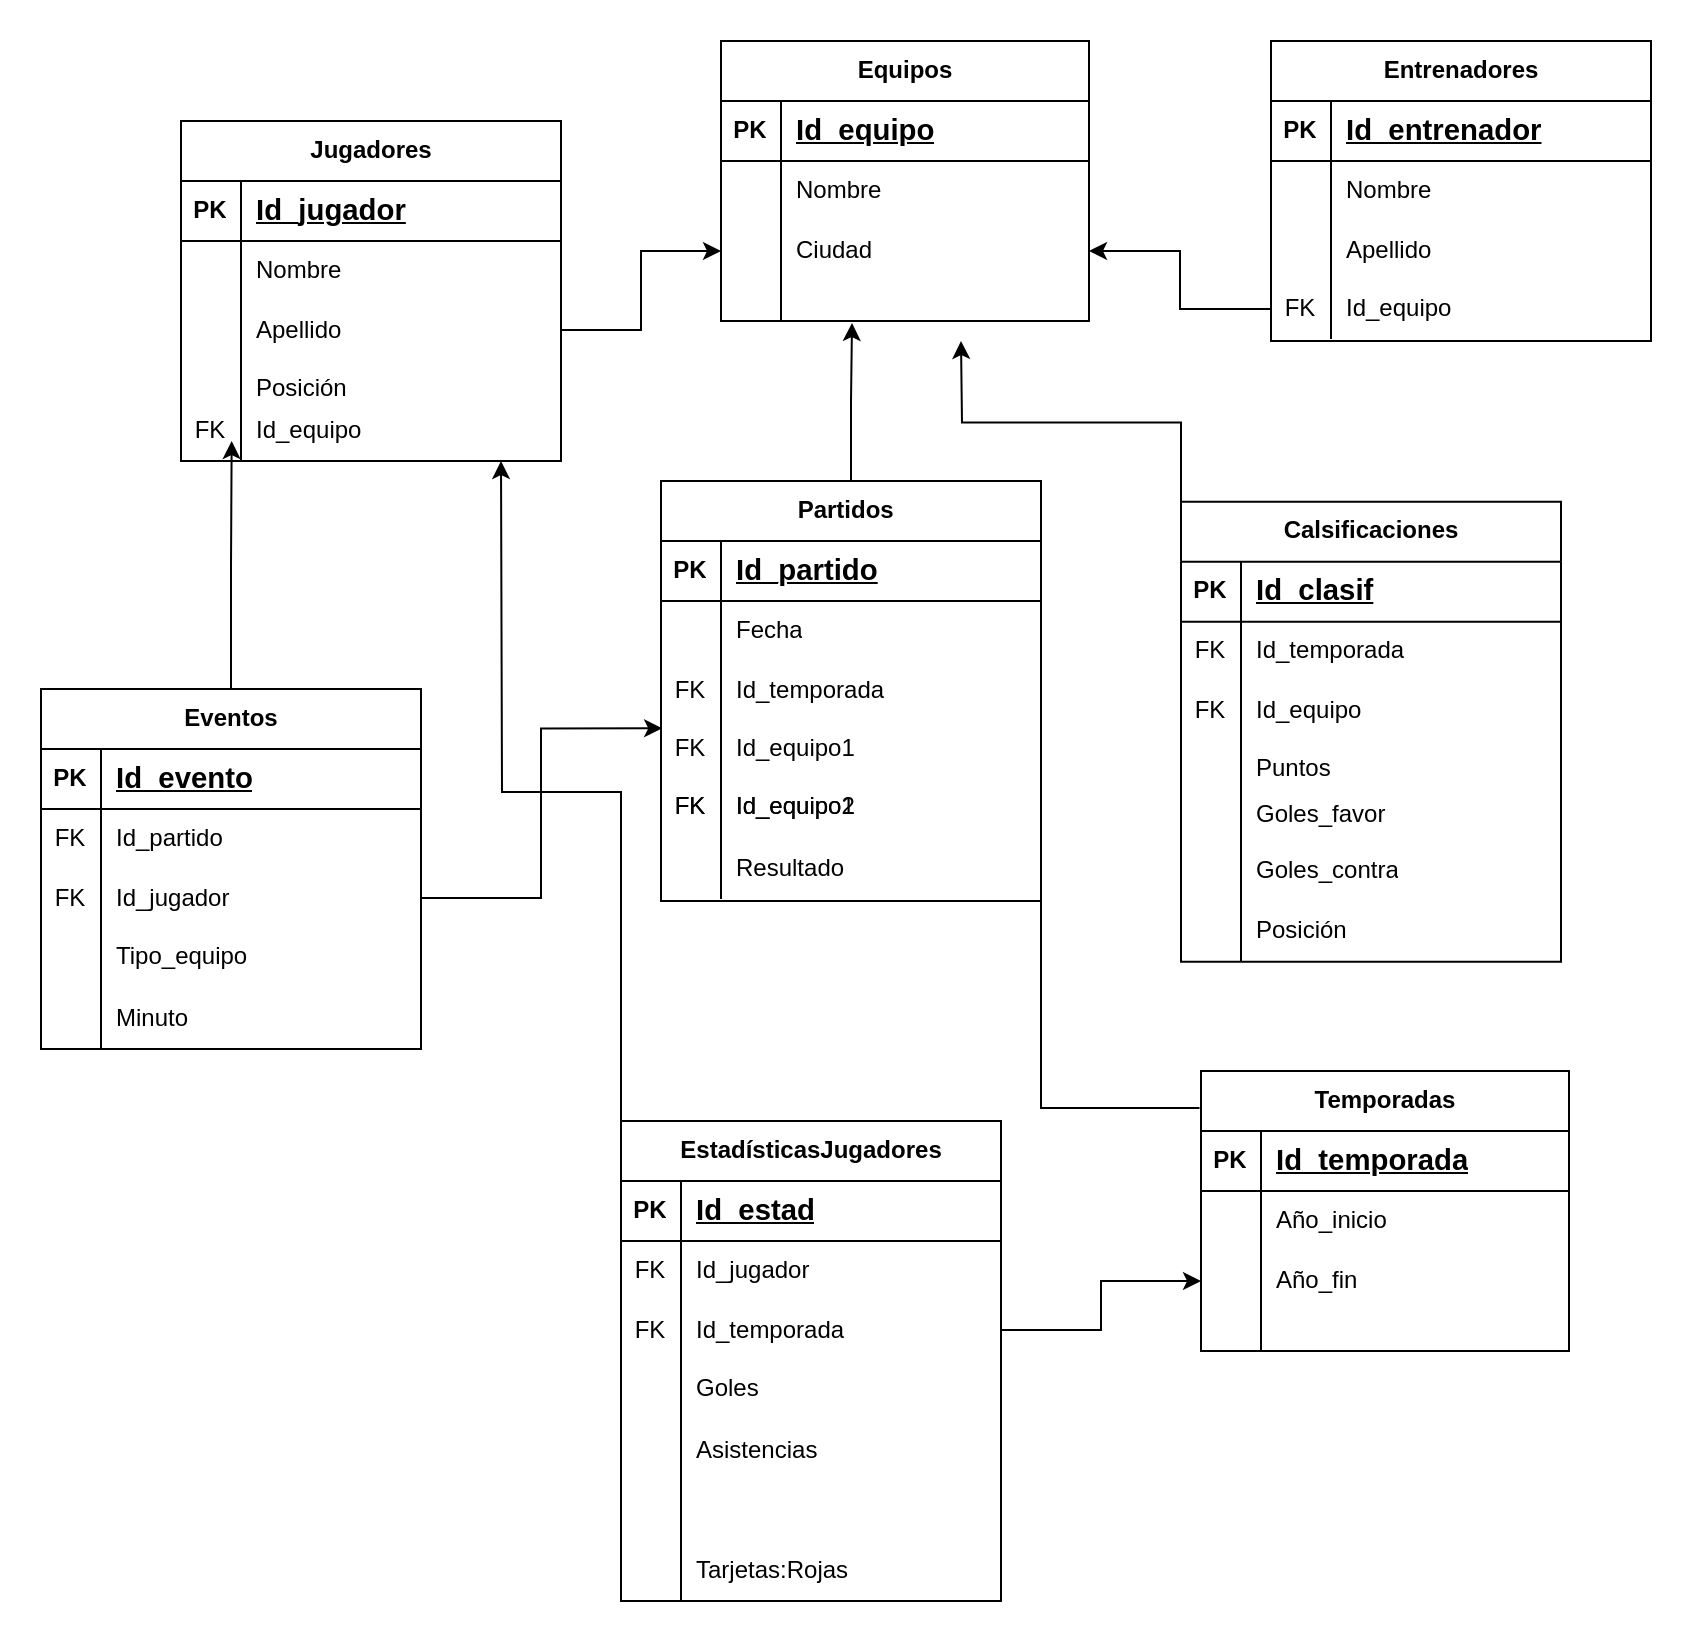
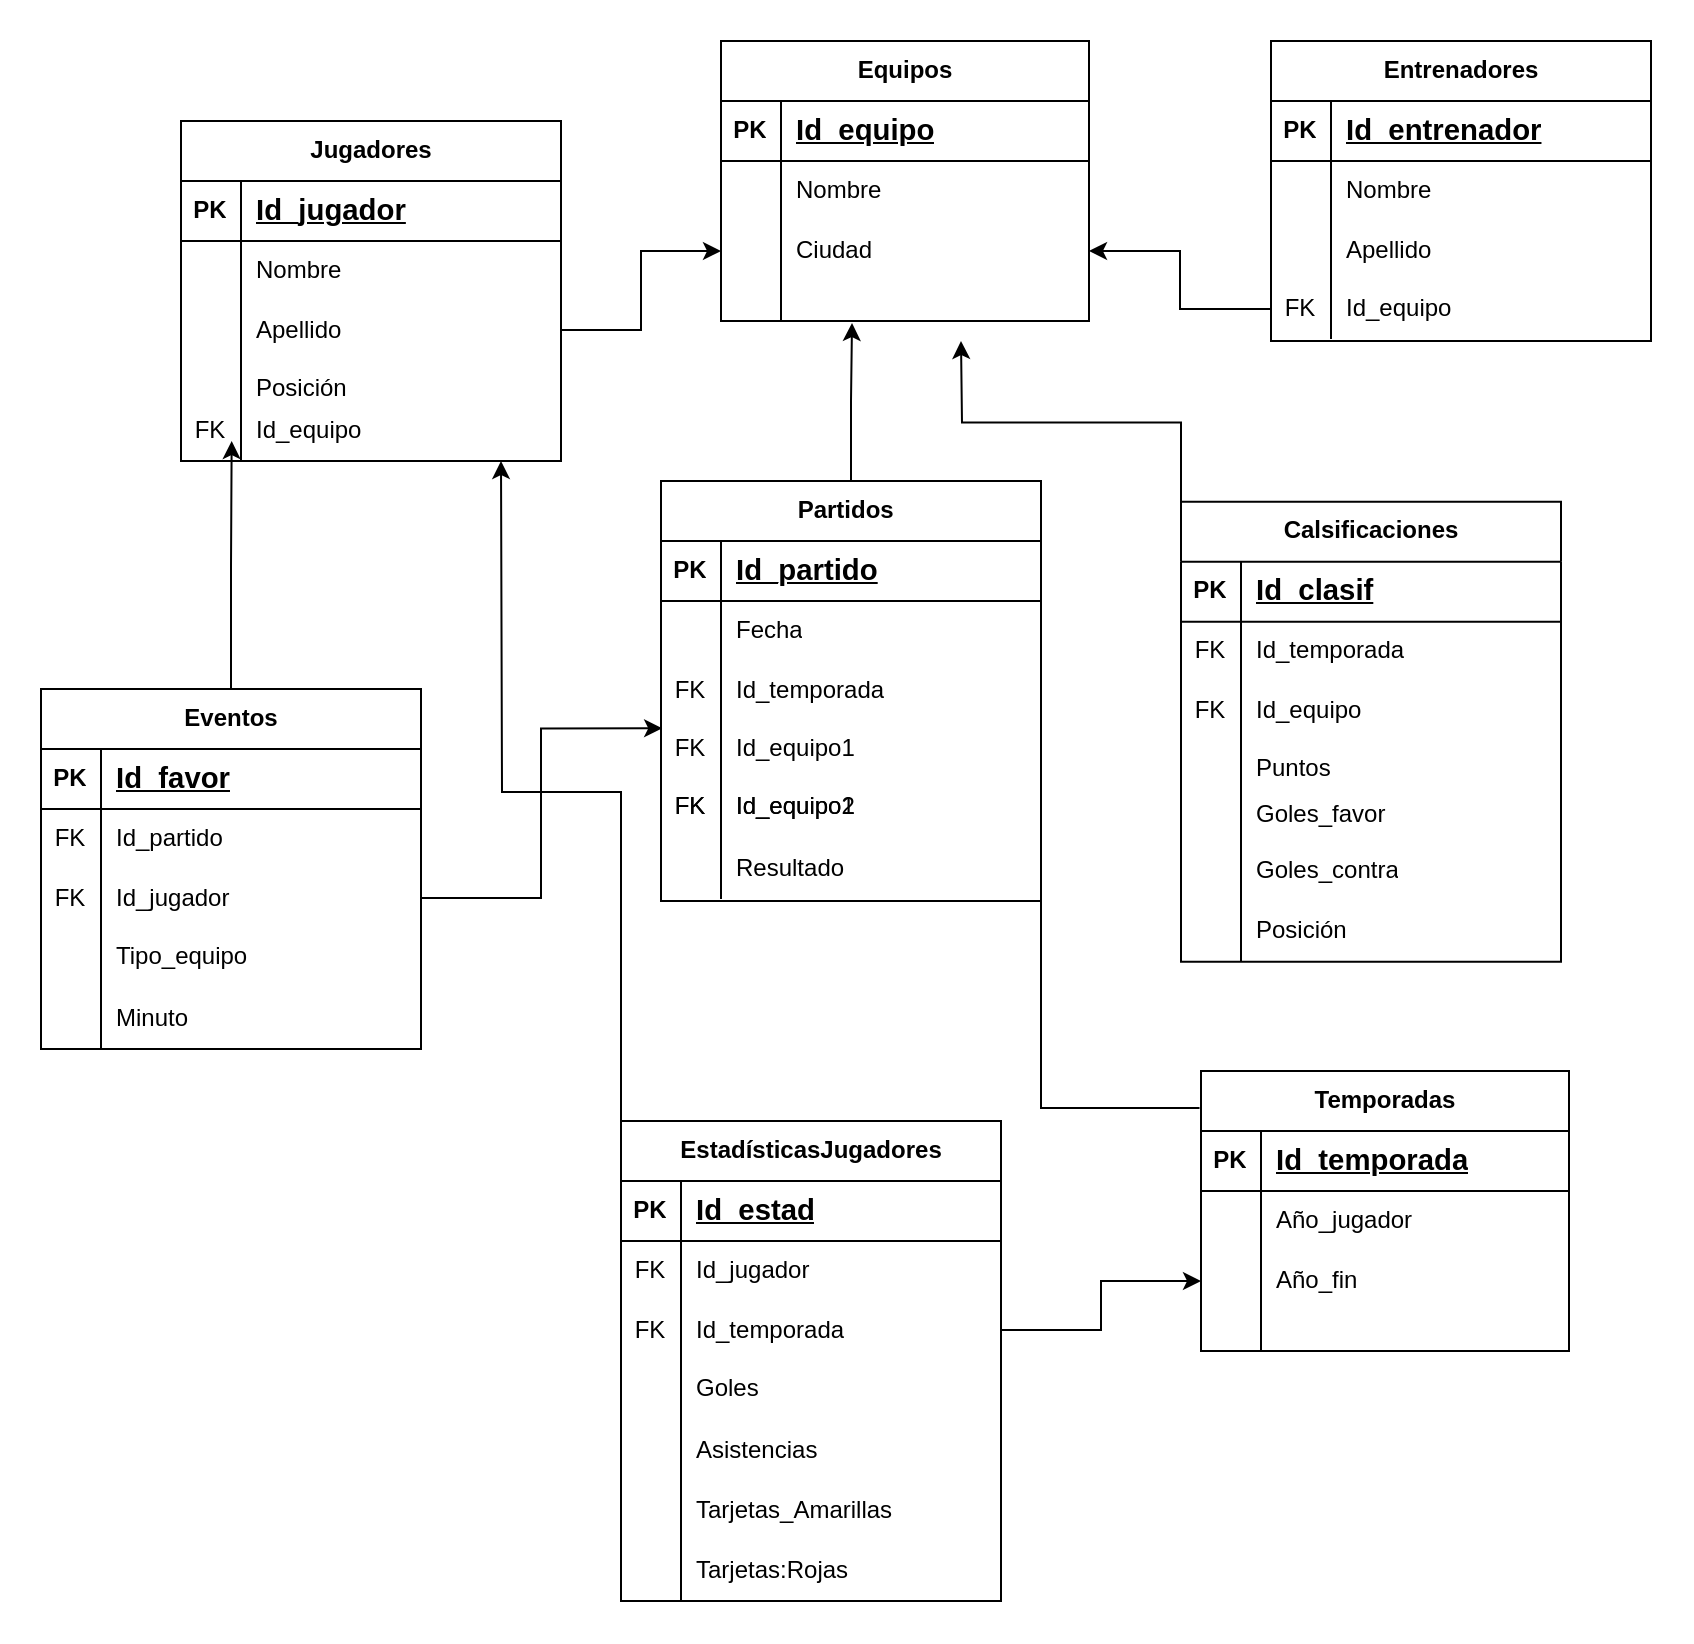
node "Id_evento": label "Id_evento" -> "Id_favor"
node "Año_inicio": label "Año_inicio" -> "Año_jugador"
node "Tarjetas_Amarillas": added
